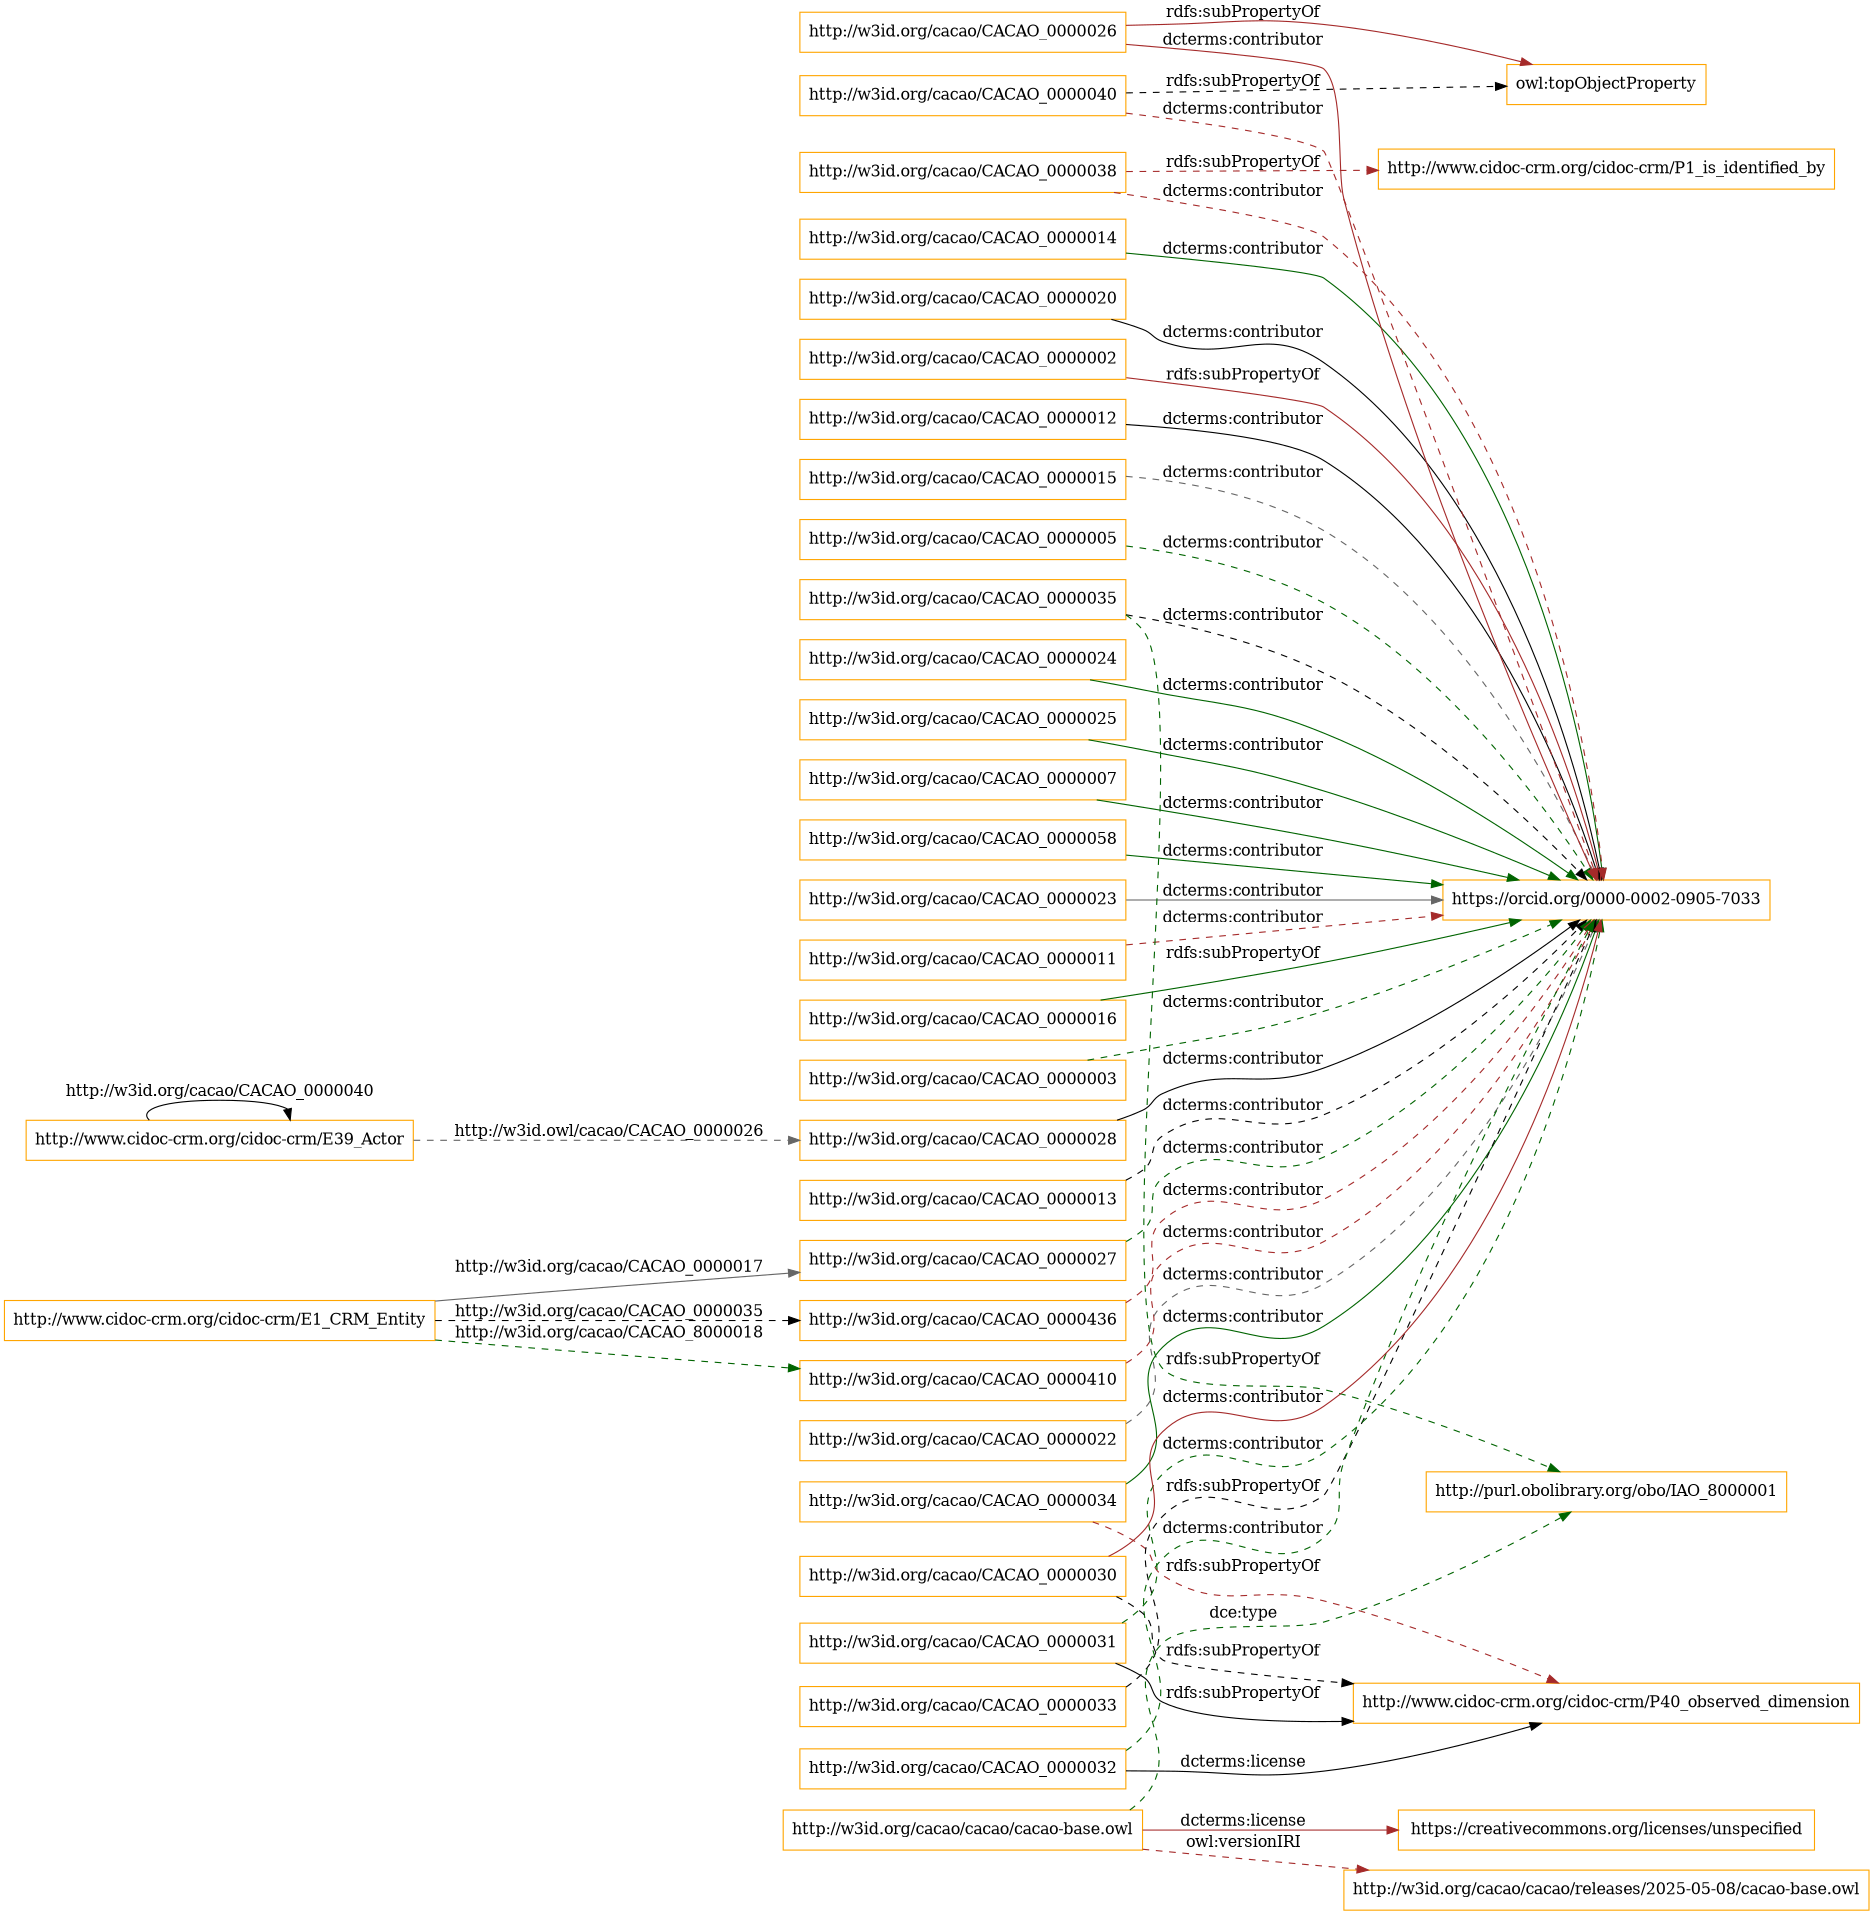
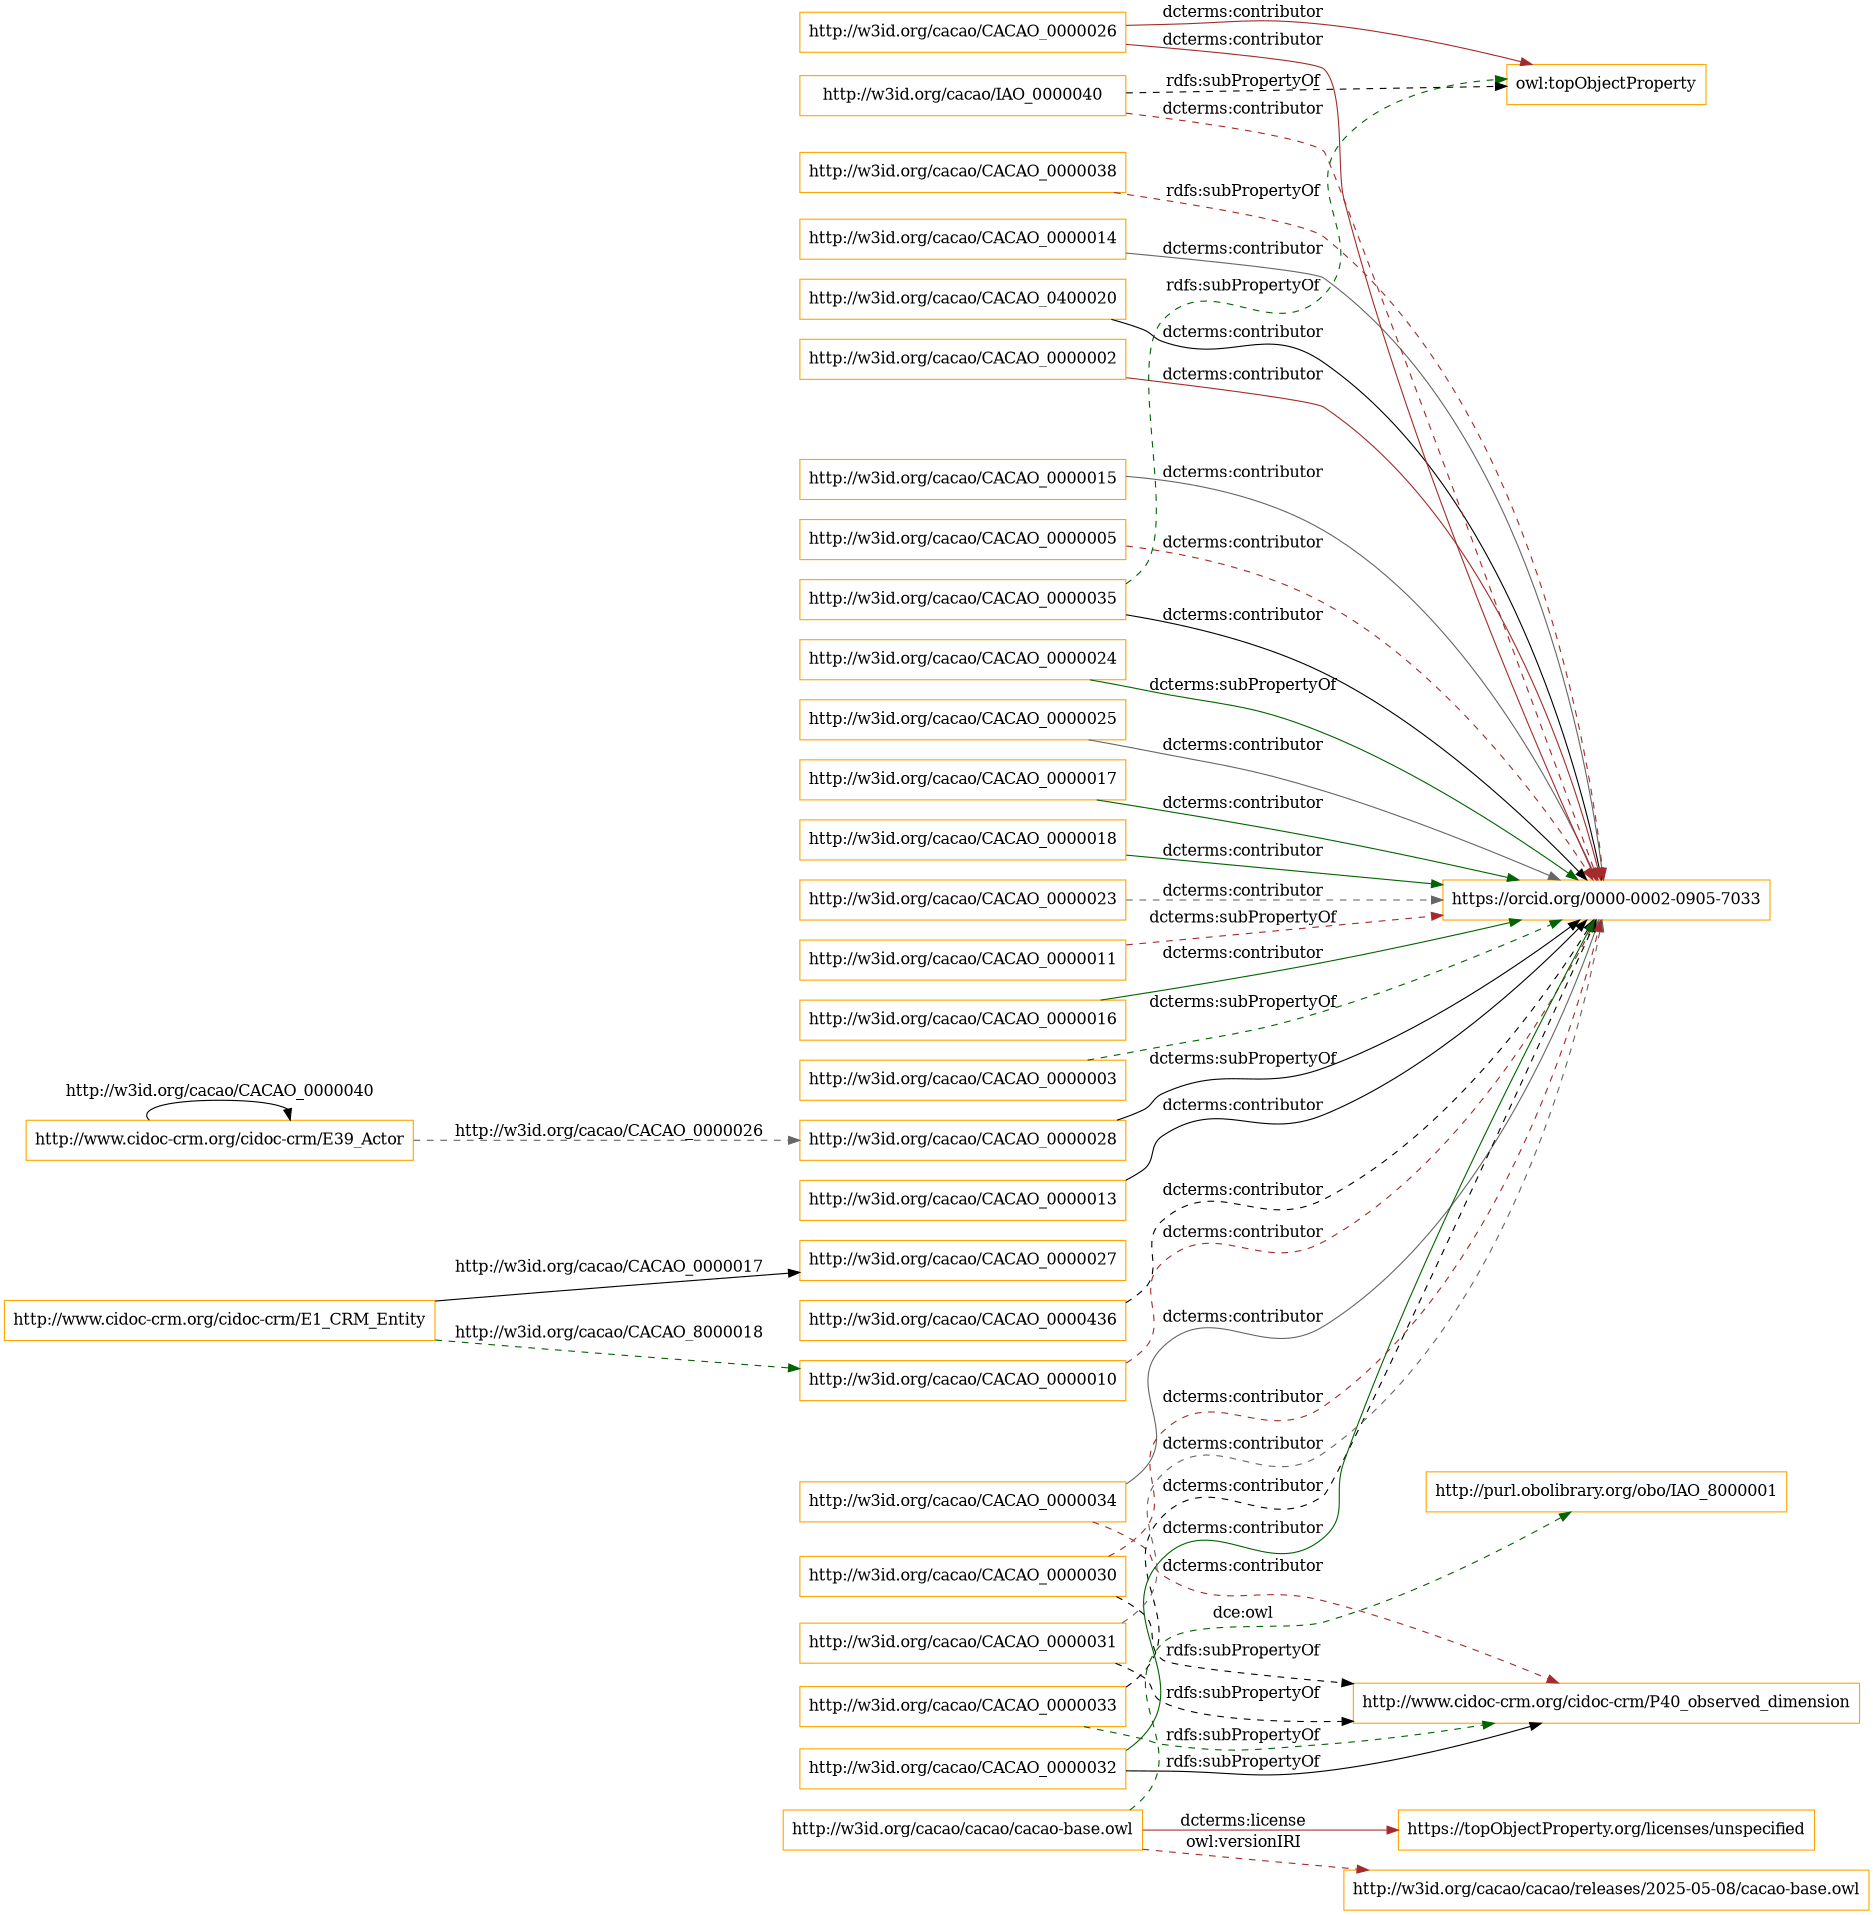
edge "http://w3id.org/cacao/CACAO_0000026" -> "owl:topObjectProperty": label "rdfs:subPropertyOf" -> "dcterms:contributor"
node "http://w3id.org/cacao/CACAO_0000040": label "http://w3id.org/cacao/CACAO_0000040" -> "http://w3id.org/cacao/IAO_0000040"
node "http://www.cidoc-crm.org/cidoc-crm/P1_is_identified_by": removed
edge "http://w3id.org/cacao/CACAO_0000038" -> "https://orcid.org/0000-0002-0905-7033": label "dcterms:contributor" -> "rdfs:subPropertyOf"
node "http://w3id.org/cacao/CACAO_0000020": label "http://w3id.org/cacao/CACAO_0000020" -> "http://w3id.org/cacao/CACAO_0400020"
edge "http://w3id.org/cacao/CACAO_0000002" -> "https://orcid.org/0000-0002-0905-7033": label "rdfs:subPropertyOf" -> "dcterms:contributor"
node "http://w3id.org/cacao/CACAO_0000012": removed
edge "http://w3id.org/cacao/CACAO_0000014" -> "https://orcid.org/0000-0002-0905-7033": color darkgreen -> gray40
edge "http://w3id.org/cacao/CACAO_0000015" -> "https://orcid.org/0000-0002-0905-7033": style dashed -> solid
edge "http://w3id.org/cacao/CACAO_0000005" -> "https://orcid.org/0000-0002-0905-7033": color darkgreen -> brown
edge "http://w3id.org/cacao/CACAO_0000024" -> "https://orcid.org/0000-0002-0905-7033": label "dcterms:contributor" -> "dcterms:subPropertyOf"
edge "http://w3id.org/cacao/CACAO_0000035" -> "https://orcid.org/0000-0002-0905-7033": style dashed -> solid
node "http://w3id.org/cacao/CACAO_0000007": label "http://w3id.org/cacao/CACAO_0000007" -> "http://w3id.org/cacao/CACAO_0000017"
edge "http://w3id.org/cacao/CACAO_0000025" -> "https://orcid.org/0000-0002-0905-7033": color darkgreen -> gray40
node "http://w3id.org/cacao/CACAO_0000058": label "http://w3id.org/cacao/CACAO_0000058" -> "http://w3id.org/cacao/CACAO_0000018"
edge "http://w3id.org/cacao/CACAO_0000023" -> "https://orcid.org/0000-0002-0905-7033": style solid -> dashed
edge "http://w3id.org/cacao/CACAO_0000011" -> "https://orcid.org/0000-0002-0905-7033": label "dcterms:contributor" -> "dcterms:subPropertyOf"
edge "http://w3id.org/cacao/CACAO_0000016" -> "https://orcid.org/0000-0002-0905-7033": label "rdfs:subPropertyOf" -> "dcterms:contributor"
edge "http://w3id.org/cacao/CACAO_0000003" -> "https://orcid.org/0000-0002-0905-7033": label "dcterms:contributor" -> "dcterms:subPropertyOf"
edge "http://w3id.org/cacao/CACAO_0000028" -> "https://orcid.org/0000-0002-0905-7033": label "dcterms:contributor" -> "dcterms:subPropertyOf"
edge "http://w3id.org/cacao/CACAO_0000013" -> "https://orcid.org/0000-0002-0905-7033": style dashed -> solid
edge "http://www.cidoc-crm.org/cidoc-crm/E39_Actor" -> "http://w3id.org/cacao/CACAO_0000028": label "http://w3id.owl/cacao/CACAO_0000026" -> "http://w3id.org/cacao/CACAO_0000026"
edge "http://w3id.org/cacao/CACAO_0000027" -> "https://orcid.org/0000-0002-0905-7033": removed, label "dcterms:contributor"
edge "http://w3id.org/cacao/CACAO_0000436" -> "https://orcid.org/0000-0002-0905-7033": color brown -> black
edge "http://w3id.org/cacao/CACAO_0000035" -> "http://purl.obolibrary.org/obo/IAO_8000001": now "http://w3id.org/cacao/CACAO_0000035" -> "owl:topObjectProperty"
edge "http://w3id.org/cacao/CACAO_0000034" -> "https://orcid.org/0000-0002-0905-7033": color darkgreen -> gray40
edge "http://www.cidoc-crm.org/cidoc-crm/E1_CRM_Entity" -> "http://w3id.org/cacao/CACAO_0000027": color gray40 -> black
edge "http://w3id.org/cacao/CACAO_0000030" -> "https://orcid.org/0000-0002-0905-7033": style solid -> dashed
edge "http://www.cidoc-crm.org/cidoc-crm/E1_CRM_Entity" -> "http://w3id.org/cacao/CACAO_0000436": removed, label "http://w3id.org/cacao/CACAO_0000035"
edge "http://w3id.org/cacao/CACAO_0000031" -> "https://orcid.org/0000-0002-0905-7033": color darkgreen -> gray40
node "http://w3id.org/cacao/CACAO_0000410": label "http://w3id.org/cacao/CACAO_0000410" -> "http://w3id.org/cacao/CACAO_0000010"
node "http://w3id.org/cacao/CACAO_0000022": removed
edge "http://w3id.org/cacao/CACAO_0000033" -> "https://orcid.org/0000-0002-0905-7033": label "rdfs:subPropertyOf" -> "dcterms:contributor"
edge "http://w3id.org/cacao/CACAO_0000032" -> "https://orcid.org/0000-0002-0905-7033": style dashed -> solid
edge "http://w3id.org/cacao/CACAO_0000034" -> "http://www.cidoc-crm.org/cidoc-crm/P40_observed_dimension": label "rdfs:subPropertyOf" -> "dcterms:contributor"
edge "http://w3id.org/cacao/cacao/cacao-base.owl" -> "http://purl.obolibrary.org/obo/IAO_8000001": label "dce:type" -> "dce:owl"
edge "http://w3id.org/cacao/CACAO_0000031" -> "http://www.cidoc-crm.org/cidoc-crm/P40_observed_dimension": style solid -> dashed
edge "http://w3id.org/cacao/CACAO_0000033" -> "http://www.cidoc-crm.org/cidoc-crm/P40_observed_dimension": added, label "rdfs:subPropertyOf"
edge "http://w3id.org/cacao/CACAO_0000032" -> "http://www.cidoc-crm.org/cidoc-crm/P40_observed_dimension": label "dcterms:license" -> "rdfs:subPropertyOf"
node "https://creativecommons.org/licenses/unspecified": label "https://creativecommons.org/licenses/unspecified" -> "https://topObjectProperty.org/licenses/unspecified"
